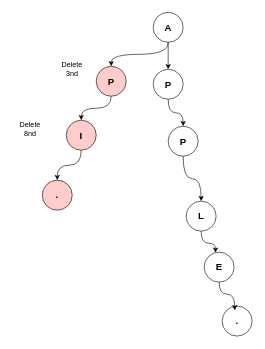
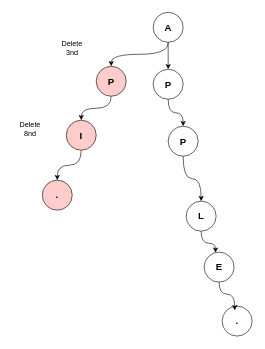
node "Delete 3nd": moved (72, 69) -> (72, 48)
